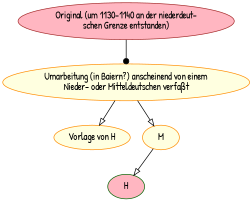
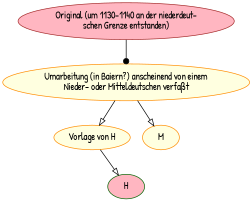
edge "M" -> "H": now "Vorlage von H" -> "H"
